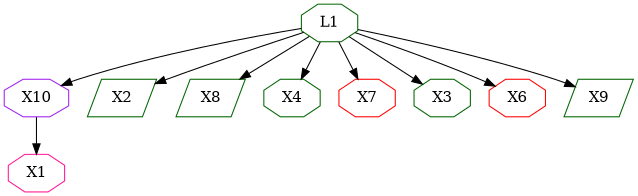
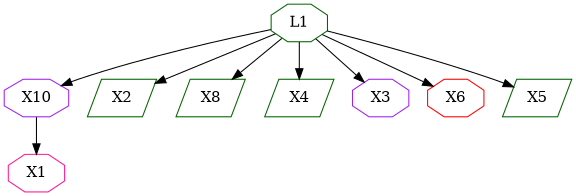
node "X4": shape octagon -> parallelogram
node "X7": removed
node "X3": color darkgreen -> purple
node "X9": label "X9" -> "X5"
